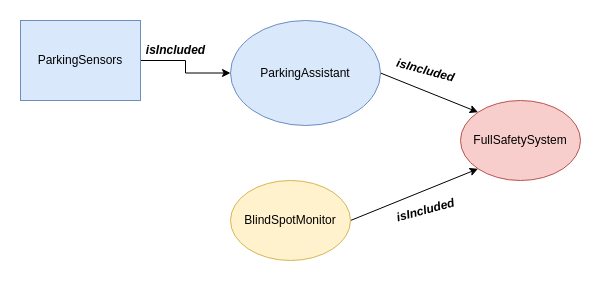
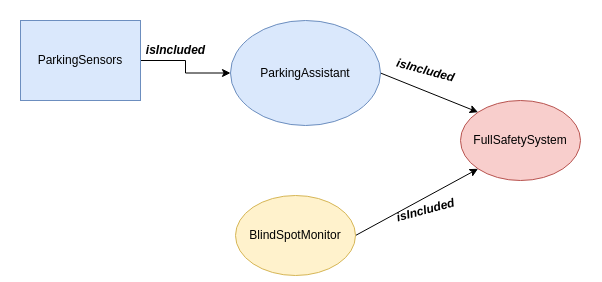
node "BlindSpotMonitor": moved (291, 221) -> (296, 236)
